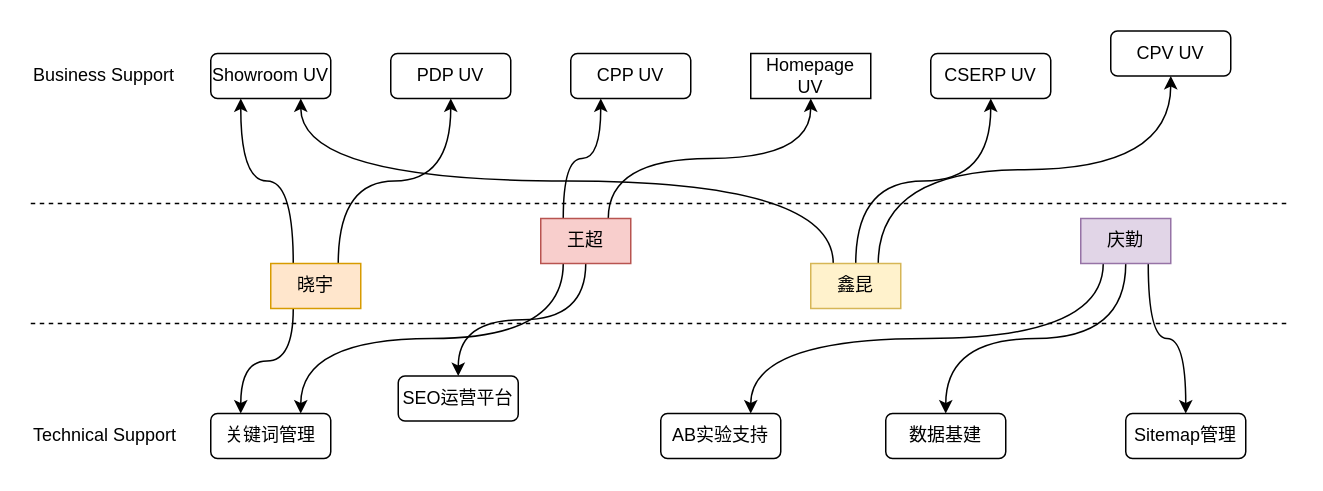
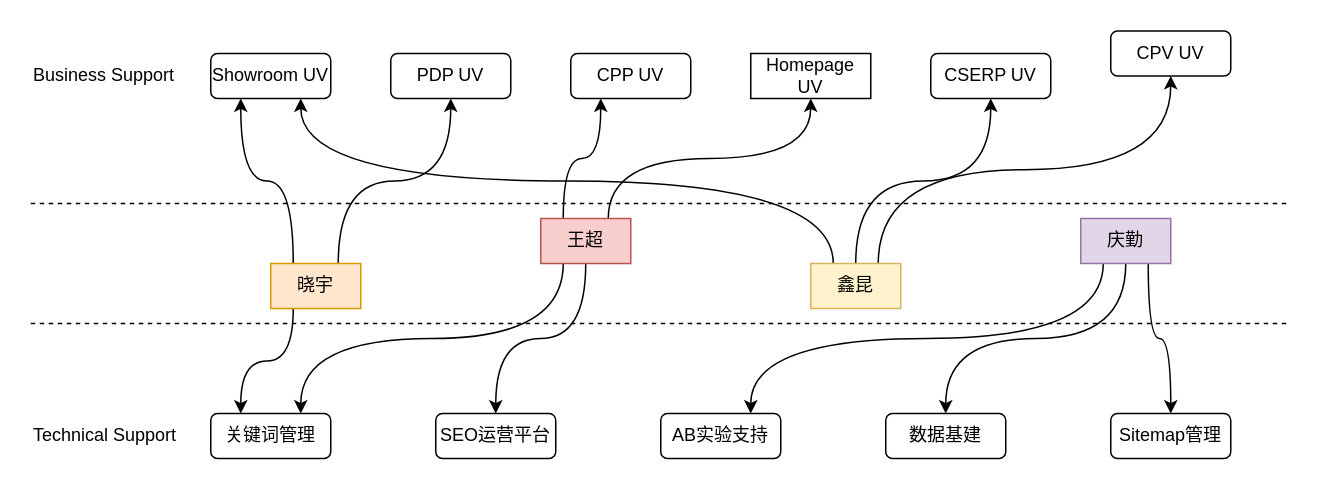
node "SEO运营平台": moved (458, 398) -> (496, 436)
node "Sitemap管理": moved (1186, 436) -> (1171, 436)
